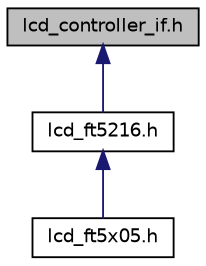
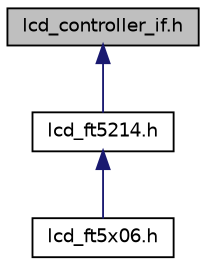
node "lcd_ft5216.h": label "lcd_ft5216.h" -> "lcd_ft5214.h"
node "lcd_ft5x05.h": label "lcd_ft5x05.h" -> "lcd_ft5x06.h"
